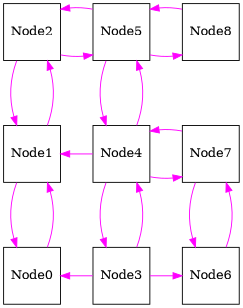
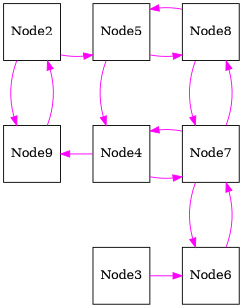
edge "Node5" -> "Node2": removed
edge "Node8" -> "Node7": added
edge "Node4" -> "Node5": removed
edge "Node7" -> "Node8": added
node "Node1": label "Node1" -> "Node9"
edge "Node4" -> "Node3": removed
edge "Node3" -> "Node4": removed
node "Node0": removed
